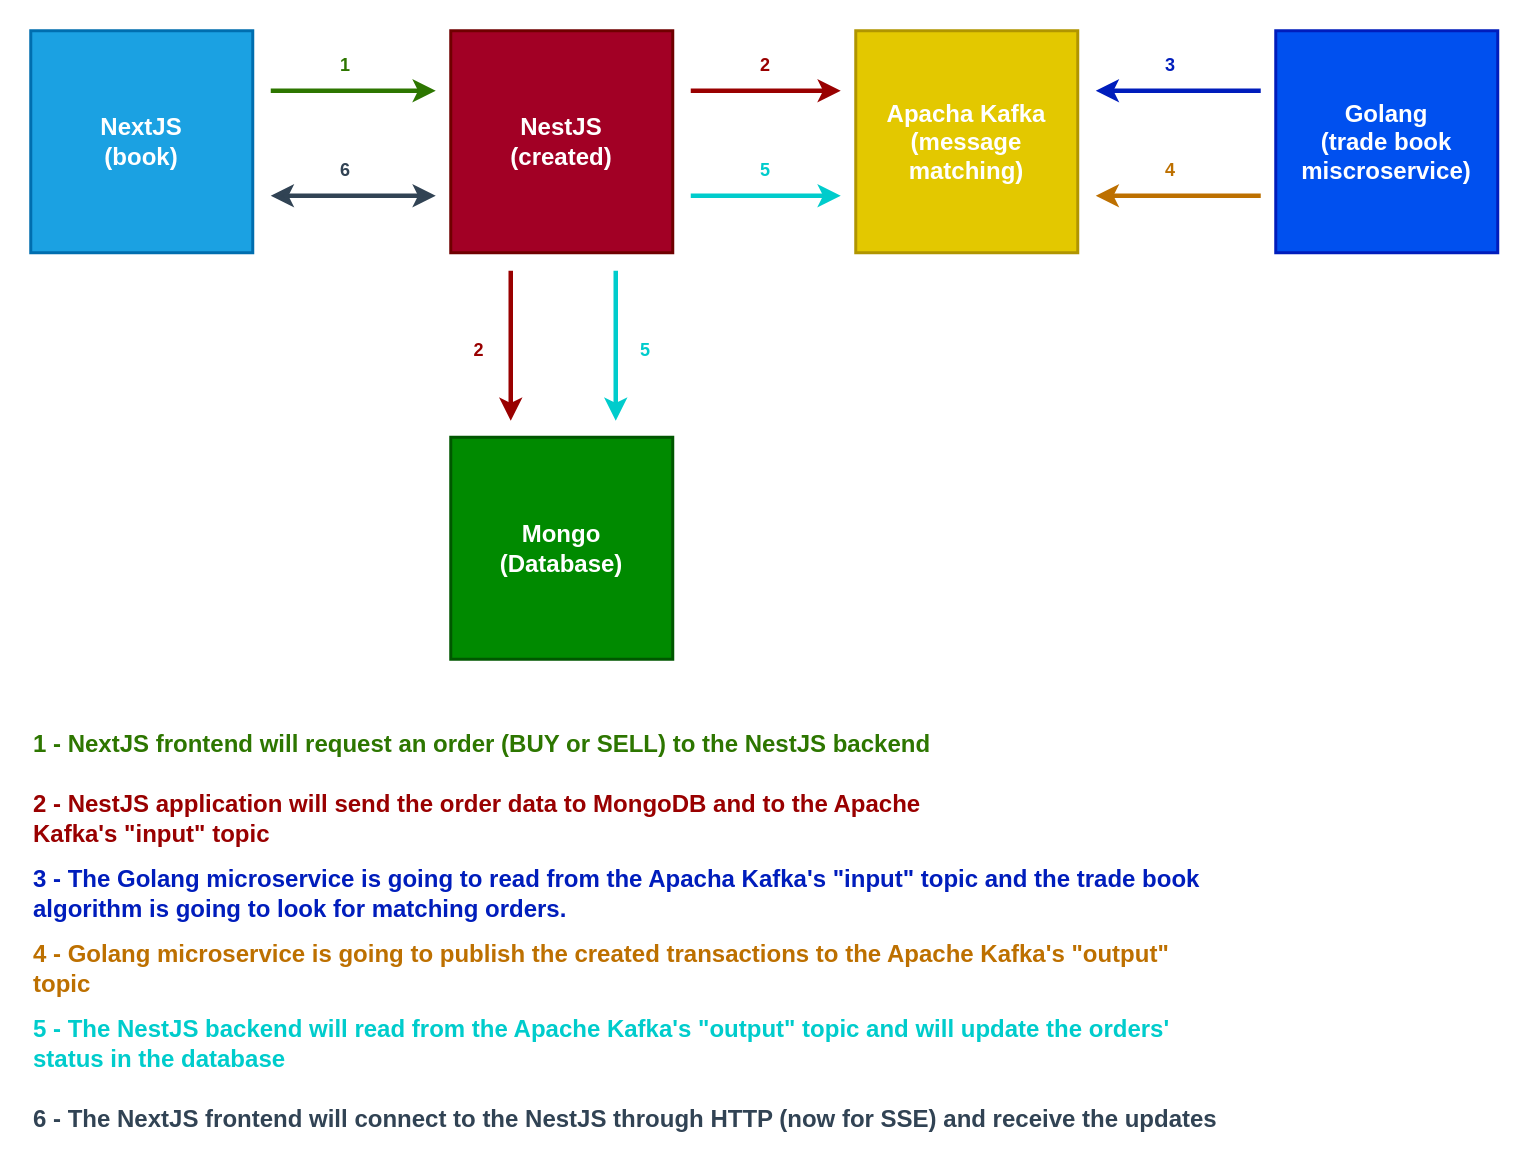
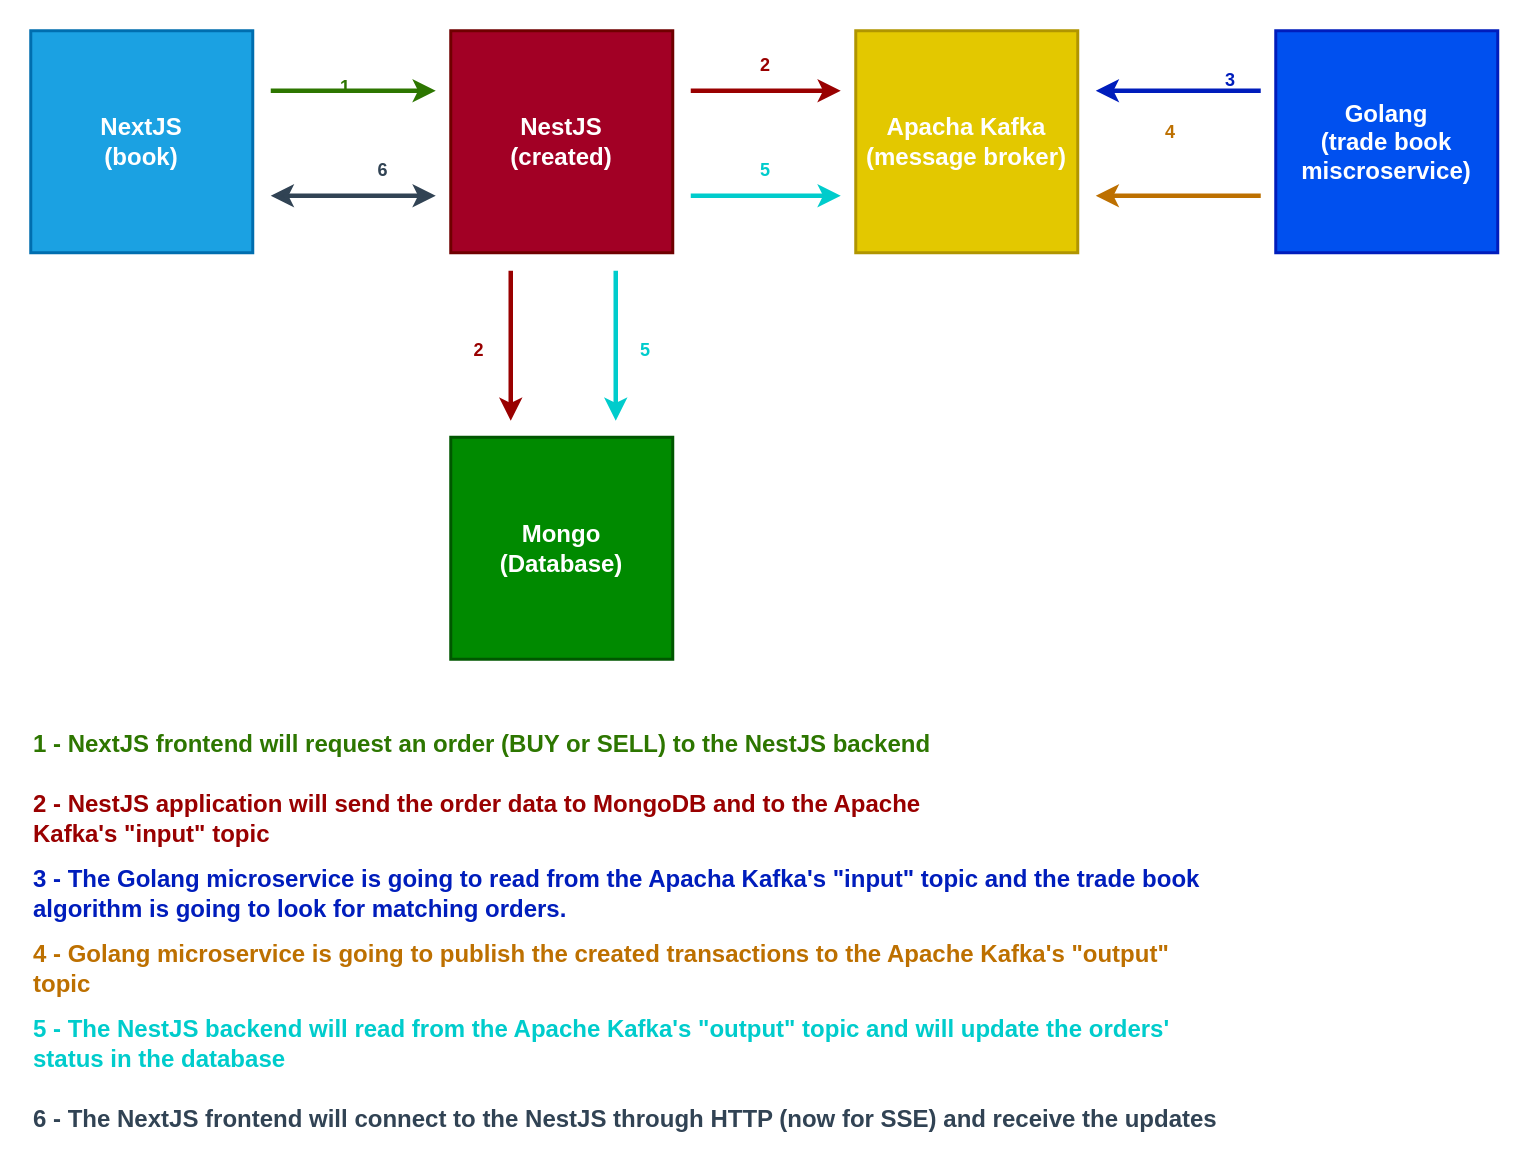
node "1": moved (346, 65) -> (346, 88)
node "3": moved (1171, 65) -> (1231, 80)
node "Apacha Kafka (message matching)": label "Apacha Kafka (message matching)" -> "Apacha Kafka (message broker)"
node "6": moved (346, 170) -> (383, 170)
node "4": moved (1171, 170) -> (1171, 133)
